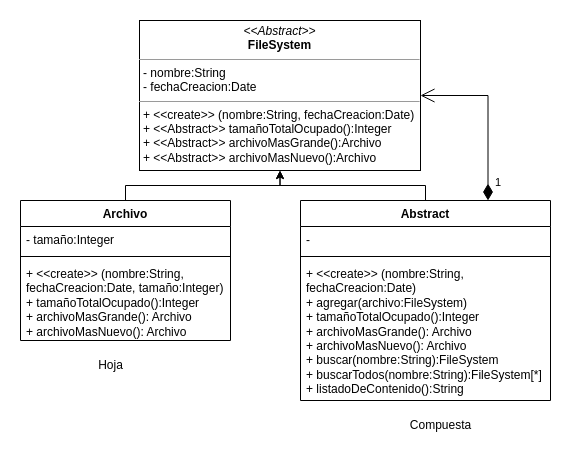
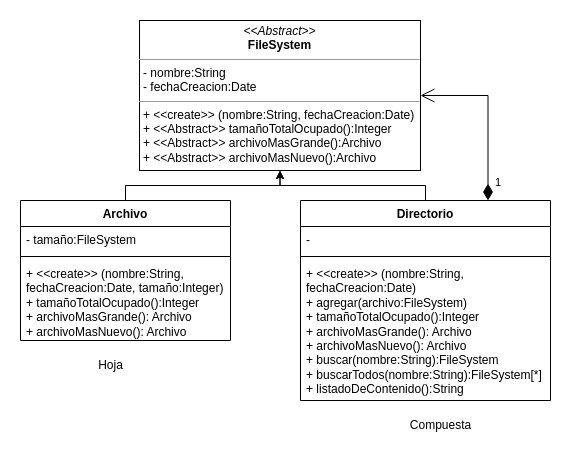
node "Abstract": label "Abstract" -> "Directorio"
node "- tamaño:Integer": label "- tamaño:Integer" -> "- tamaño:FileSystem"
